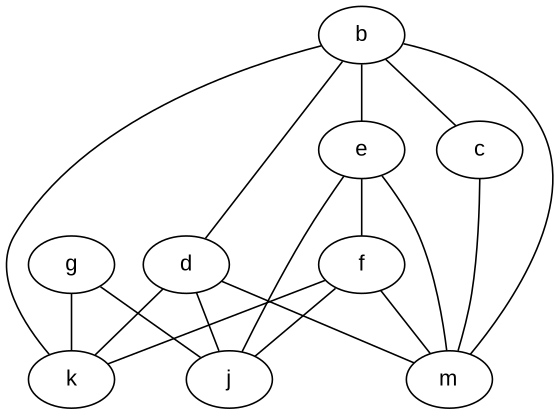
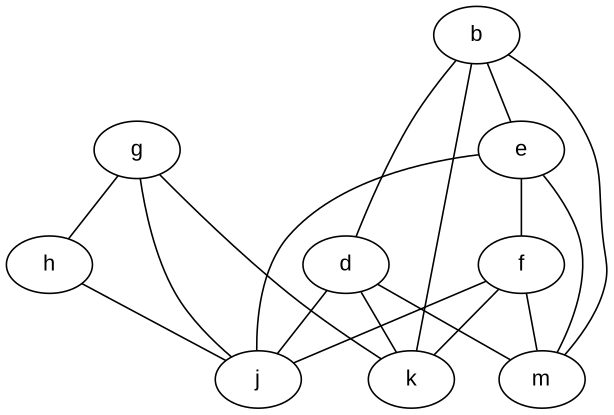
node "c": removed
node "h": added
